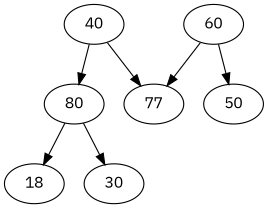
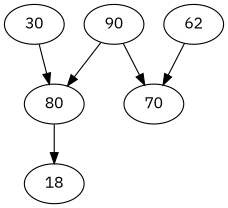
node "40": label "40" -> "90"
node "60": label "60" -> "62"
node "77": label "77" -> "70"
node "50": removed
edge "80" -> "30": reversed
